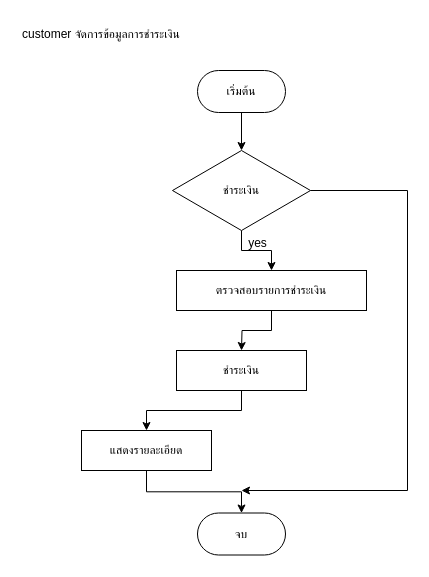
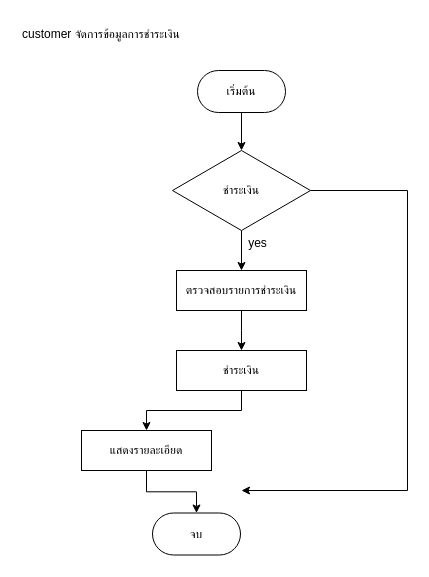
node "ตรวจสอบรายการชำระเงิน": size 190x40 -> 130x40
node "จบ": moved (242, 534) -> (197, 534)
